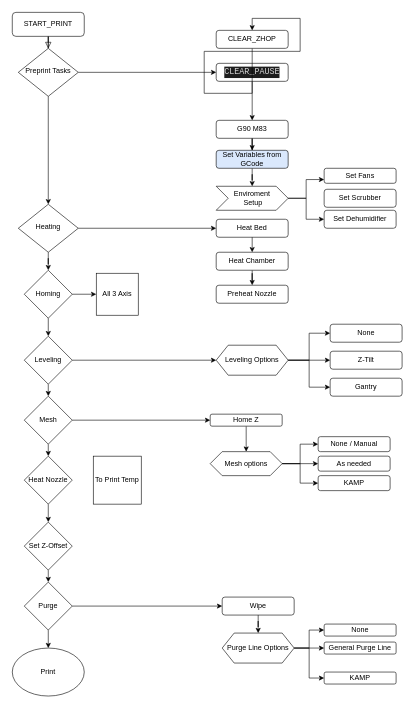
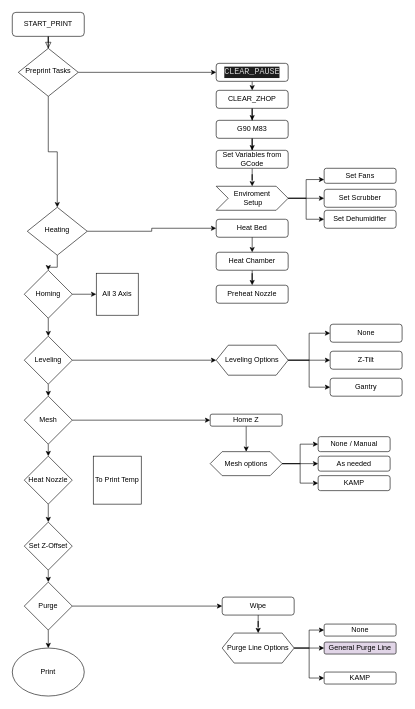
node "CLEAR_ZHOP": moved (252, 39) -> (252, 99)
node "Set Variables from GCode": fillcolor #dae8fc -> #ffffff
edge "Enviroment Setup" -> "Set Scrubber": added
node "Heating": moved (48, 228) -> (57, 231)
node "General Purge Line": fillcolor #ffffff -> #e1d5e7
